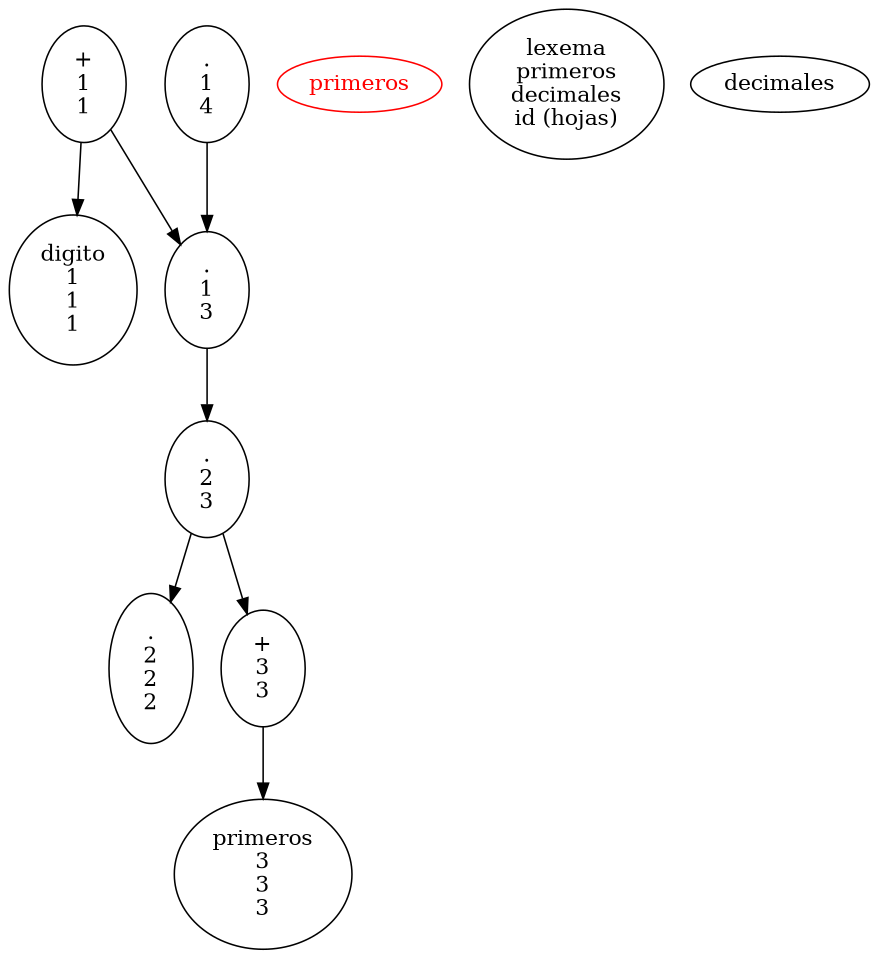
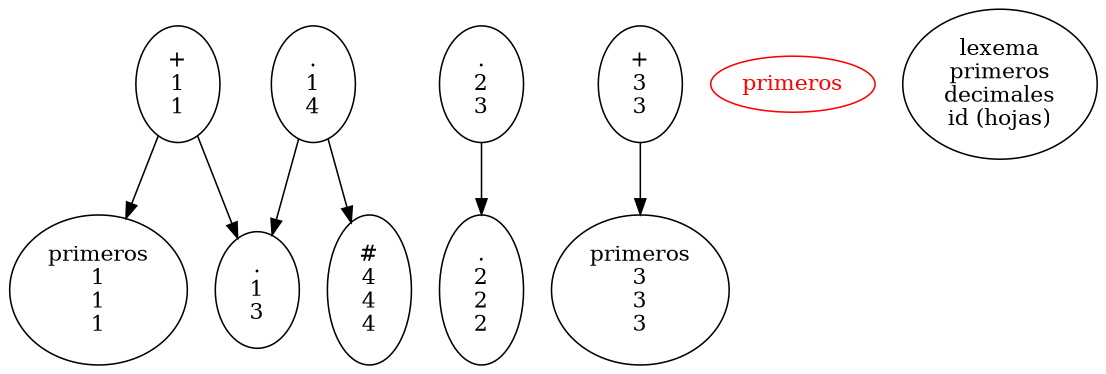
node "decimales": removed
node "digito 1 1 1": label "digito 1 1 1" -> "primeros 1 1 1"
node "# 4 4 4": added
edge ". 1 3" -> ". 2 3": removed
edge ". 2 3" -> "+ 3 3": removed
